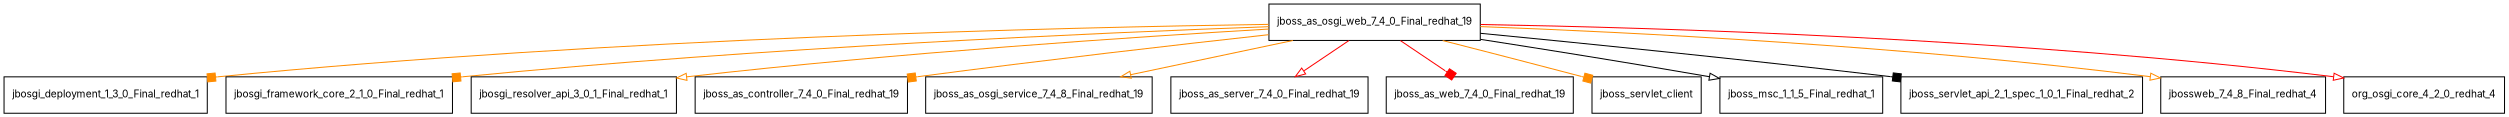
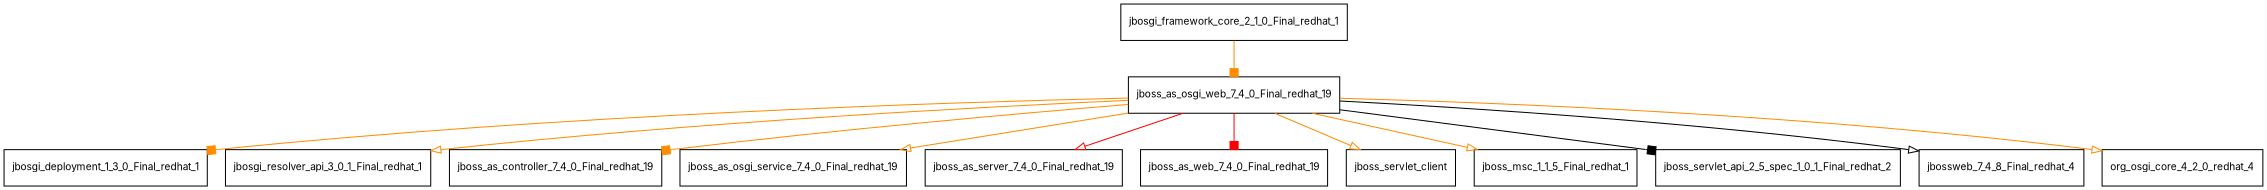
edge "jboss_as_osgi_web_7_4_0_Final_redhat_19" -> "org_osgi_core_4_2_0_redhat_4": color red -> darkorange
edge "jboss_as_osgi_web_7_4_0_Final_redhat_19" -> "jbossweb_7_4_8_Final_redhat_4": color darkorange -> black
edge "jboss_as_osgi_web_7_4_0_Final_redhat_19" -> "jbosgi_framework_core_2_1_0_Final_redhat_1": reversed
edge "jboss_as_osgi_web_7_4_0_Final_redhat_19" -> "jboss_servlet_client": arrowhead box -> onormal
edge "jboss_as_osgi_web_7_4_0_Final_redhat_19" -> "jboss_msc_1_1_5_Final_redhat_1": color black -> darkorange
node "jboss_as_osgi_service_7_4_8_Final_redhat_19": label "jboss_as_osgi_service_7_4_8_Final_redhat_19" -> "jboss_as_osgi_service_7_4_0_Final_redhat_19"
node "jboss_servlet_api_2_1_spec_1_0_1_Final_redhat_2": label "jboss_servlet_api_2_1_spec_1_0_1_Final_redhat_2" -> "jboss_servlet_api_2_5_spec_1_0_1_Final_redhat_2"
